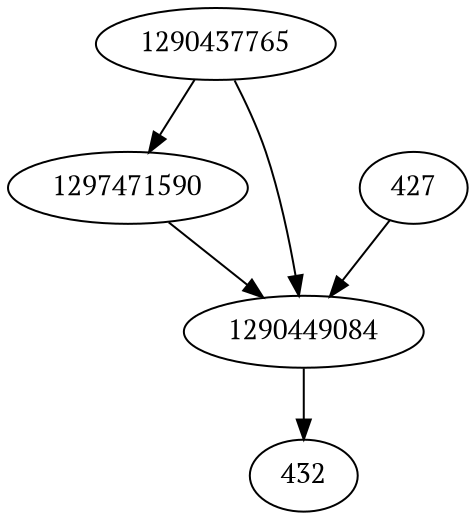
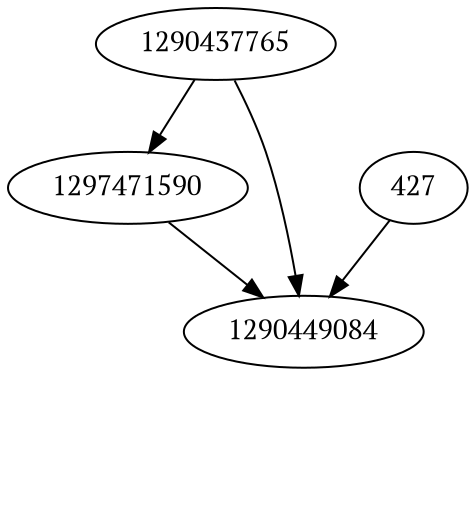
node "432": removed
